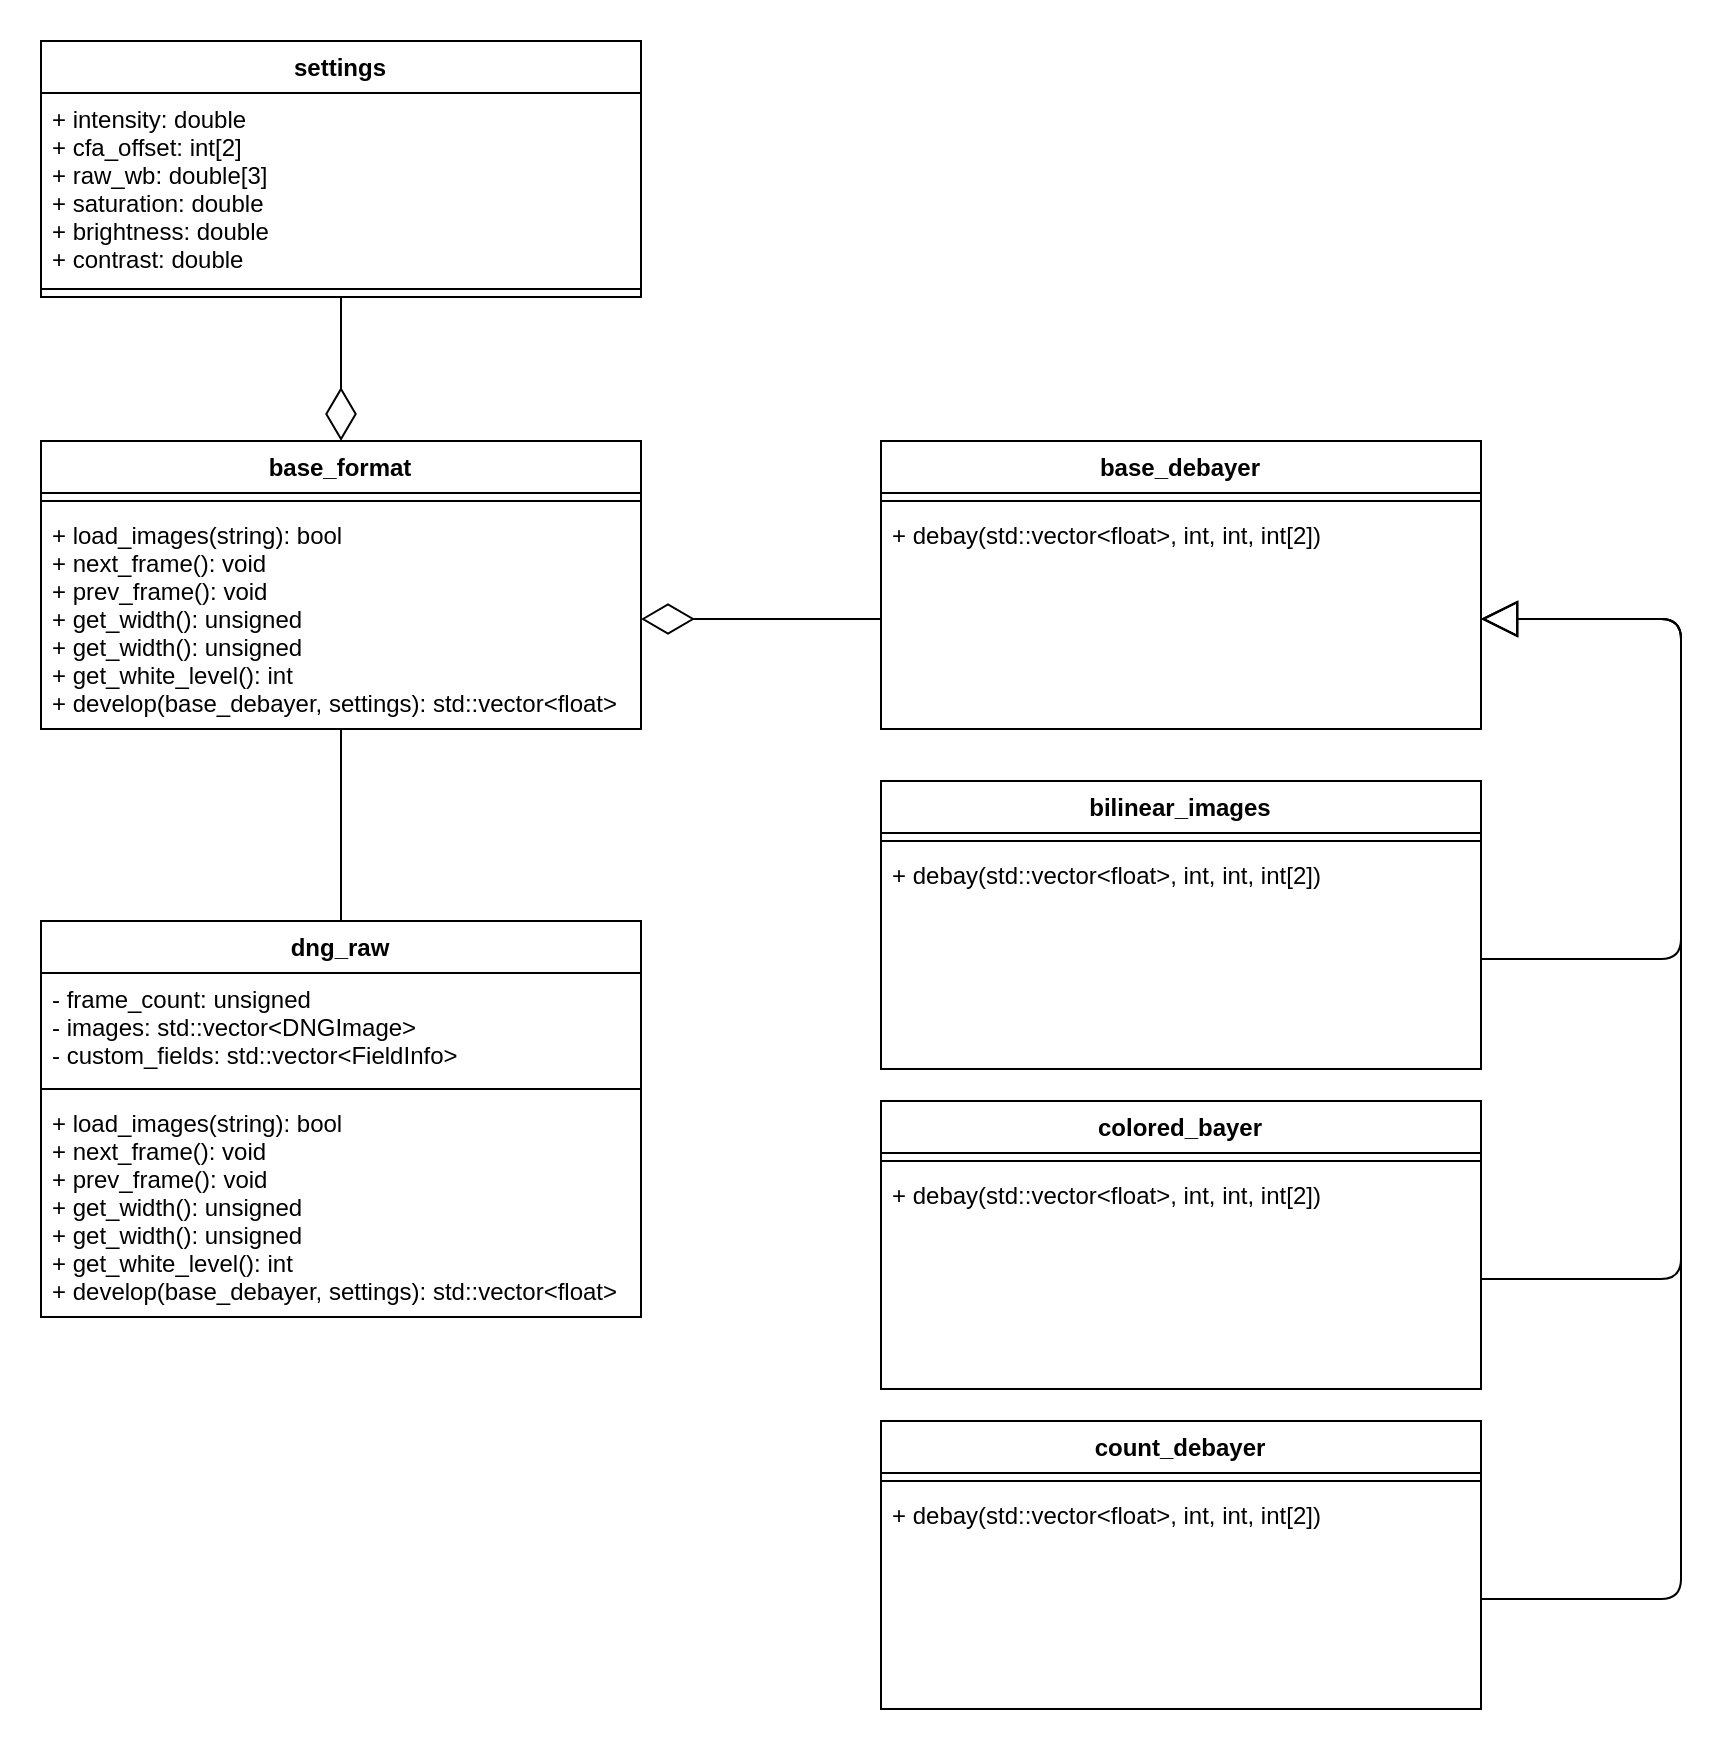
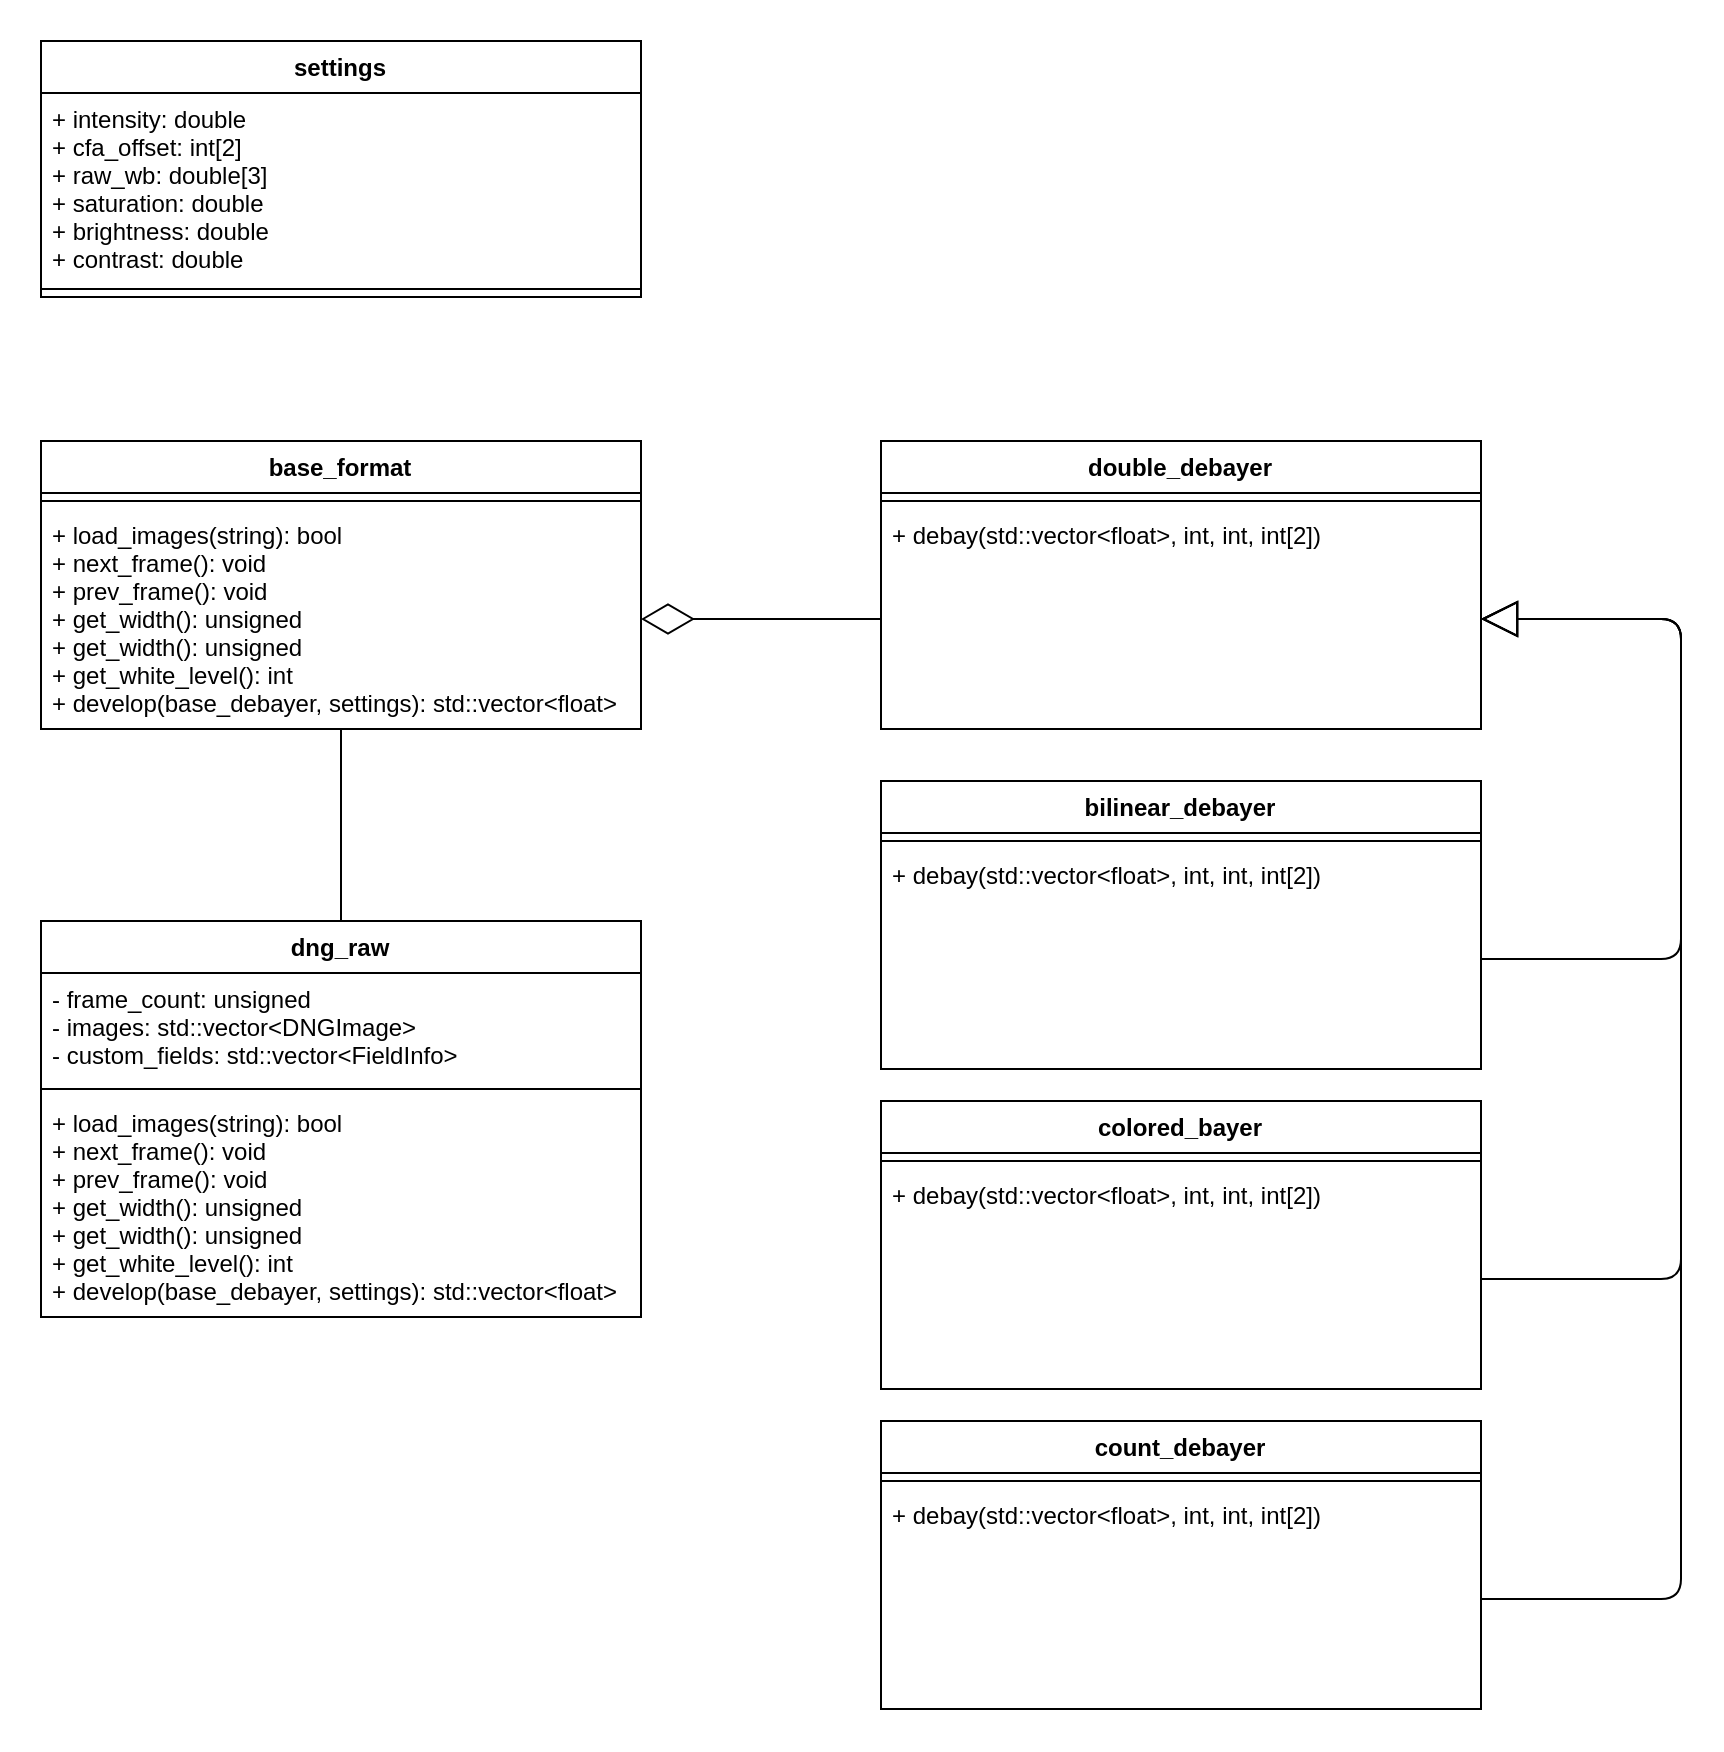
edge "settings" -> "base_format": removed
node "base_debayer": label "base_debayer" -> "double_debayer"
node "bilinear_images": label "bilinear_images" -> "bilinear_debayer"
